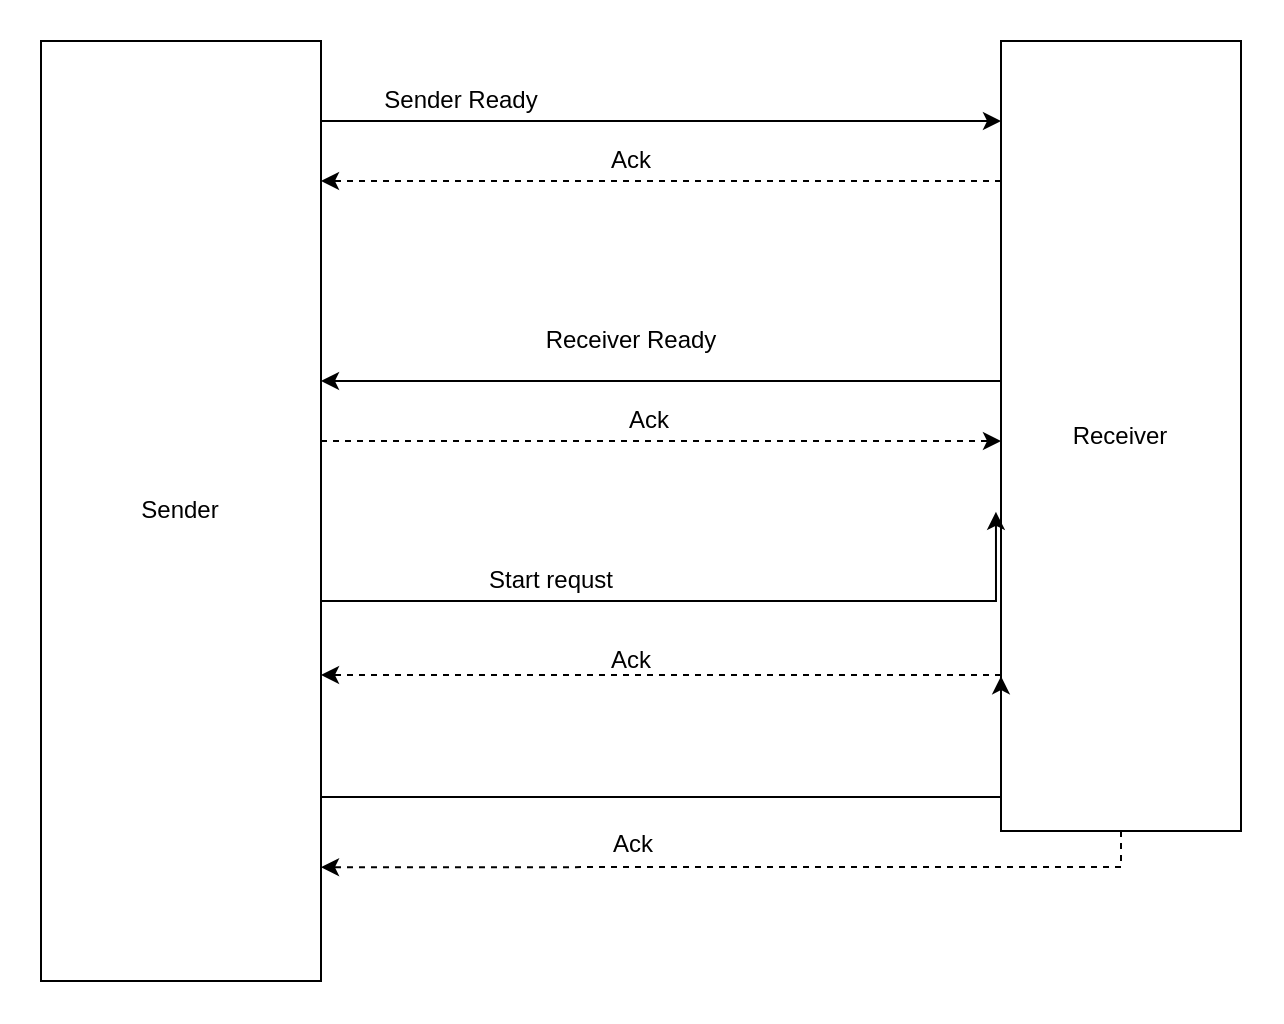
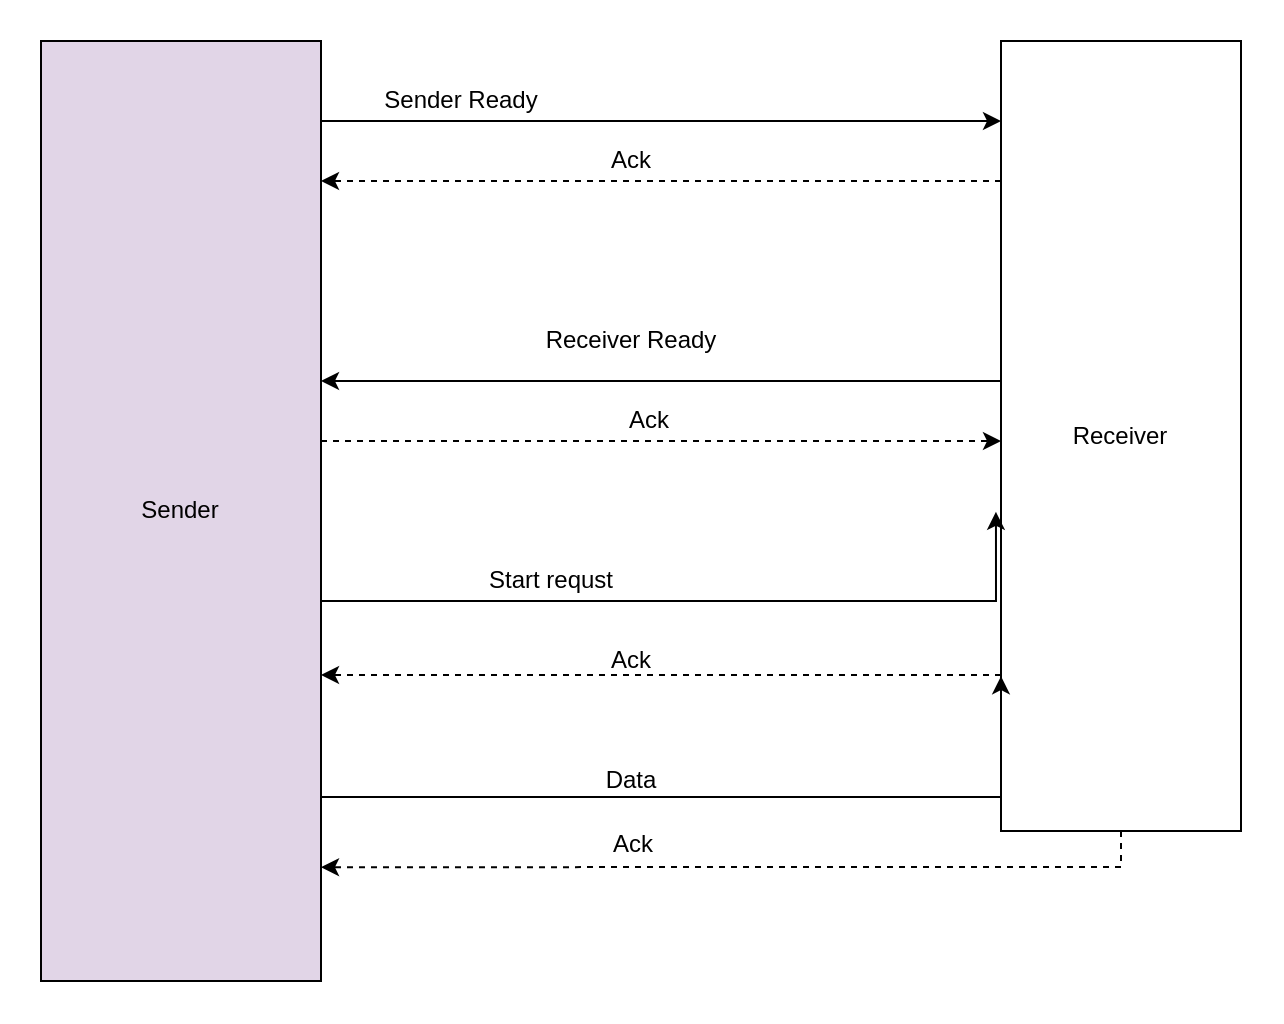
node "Sender": fillcolor #ffffff -> #e1d5e7
node "Data": added
